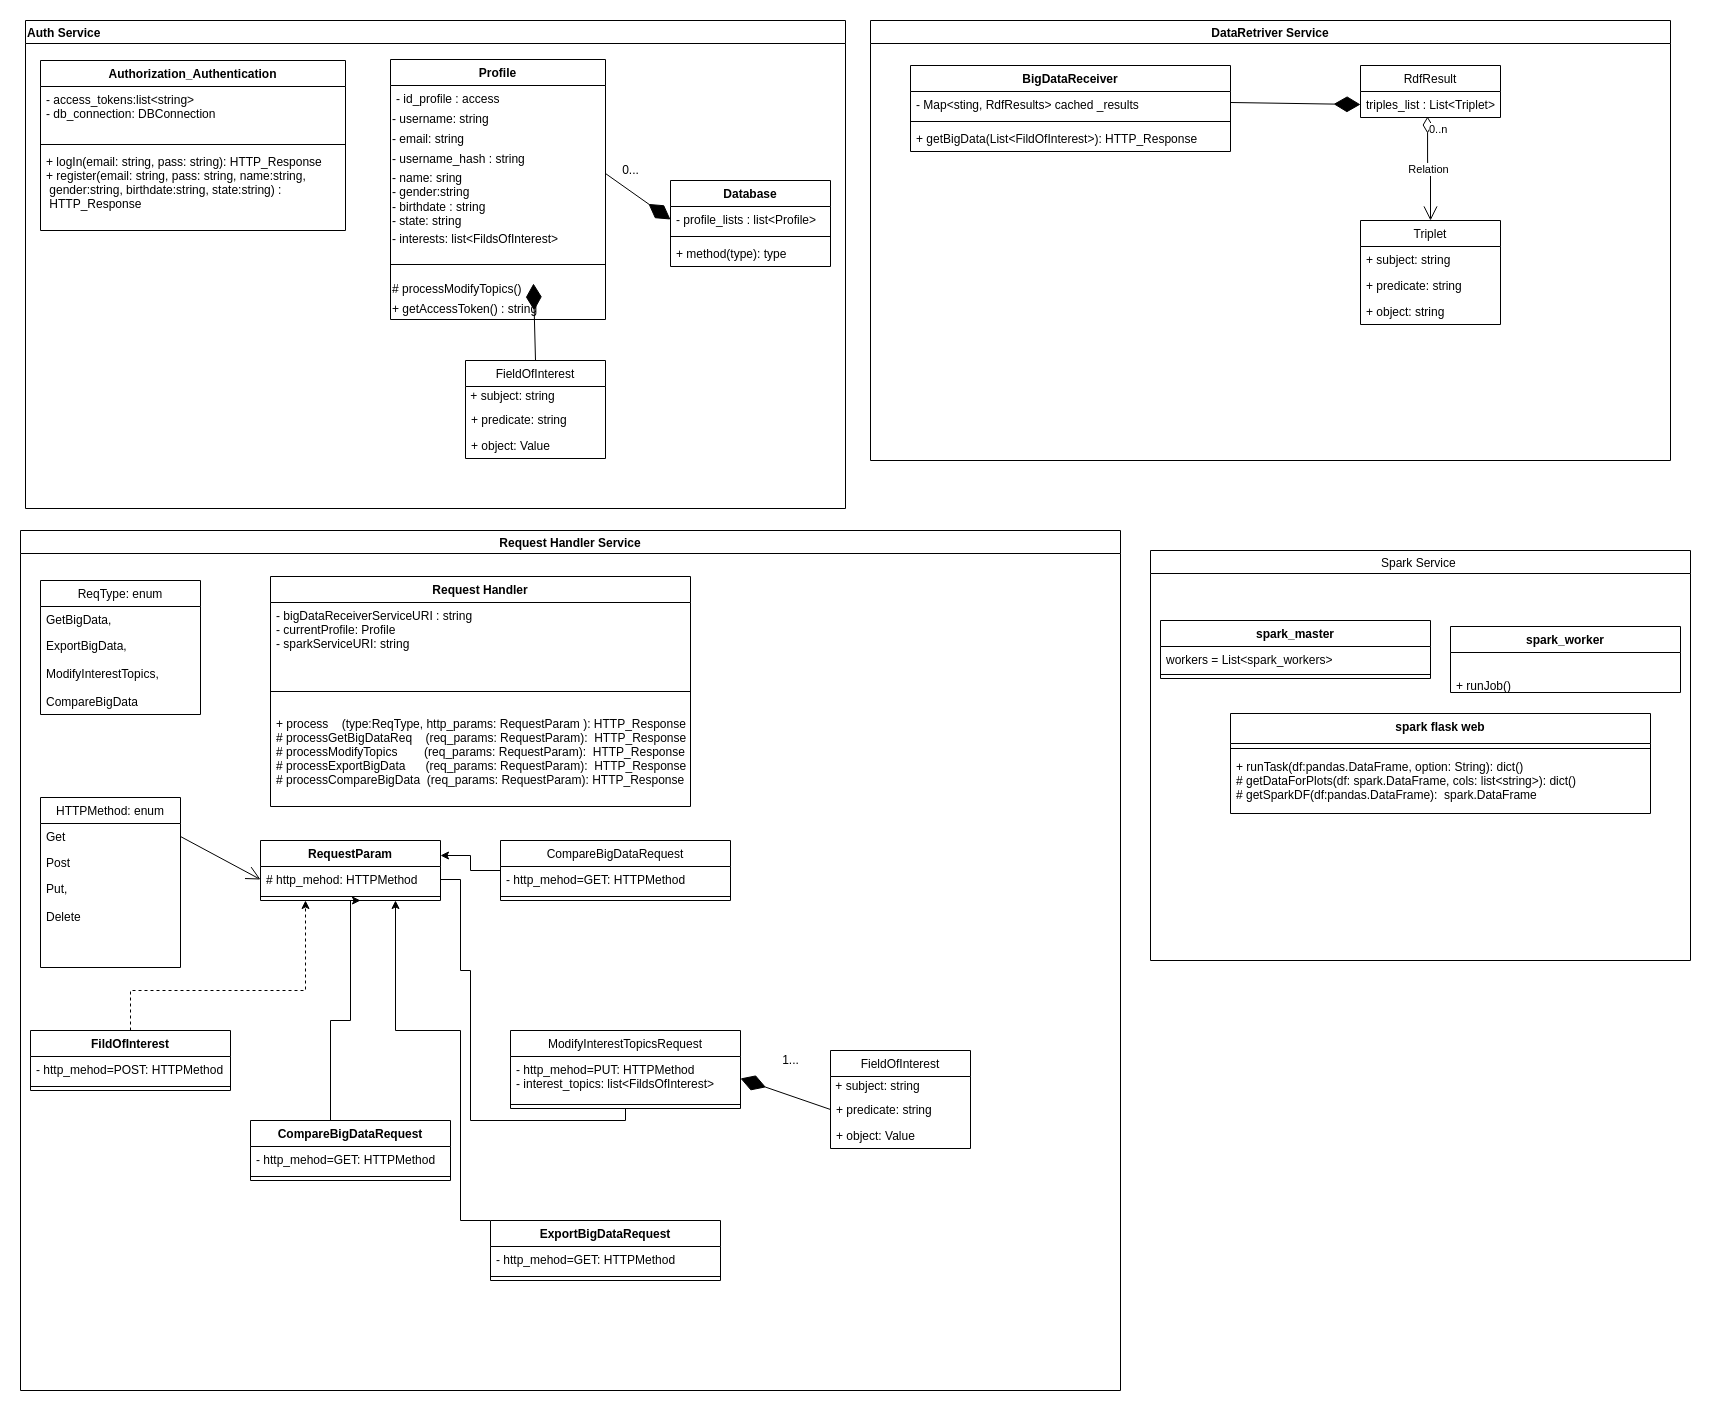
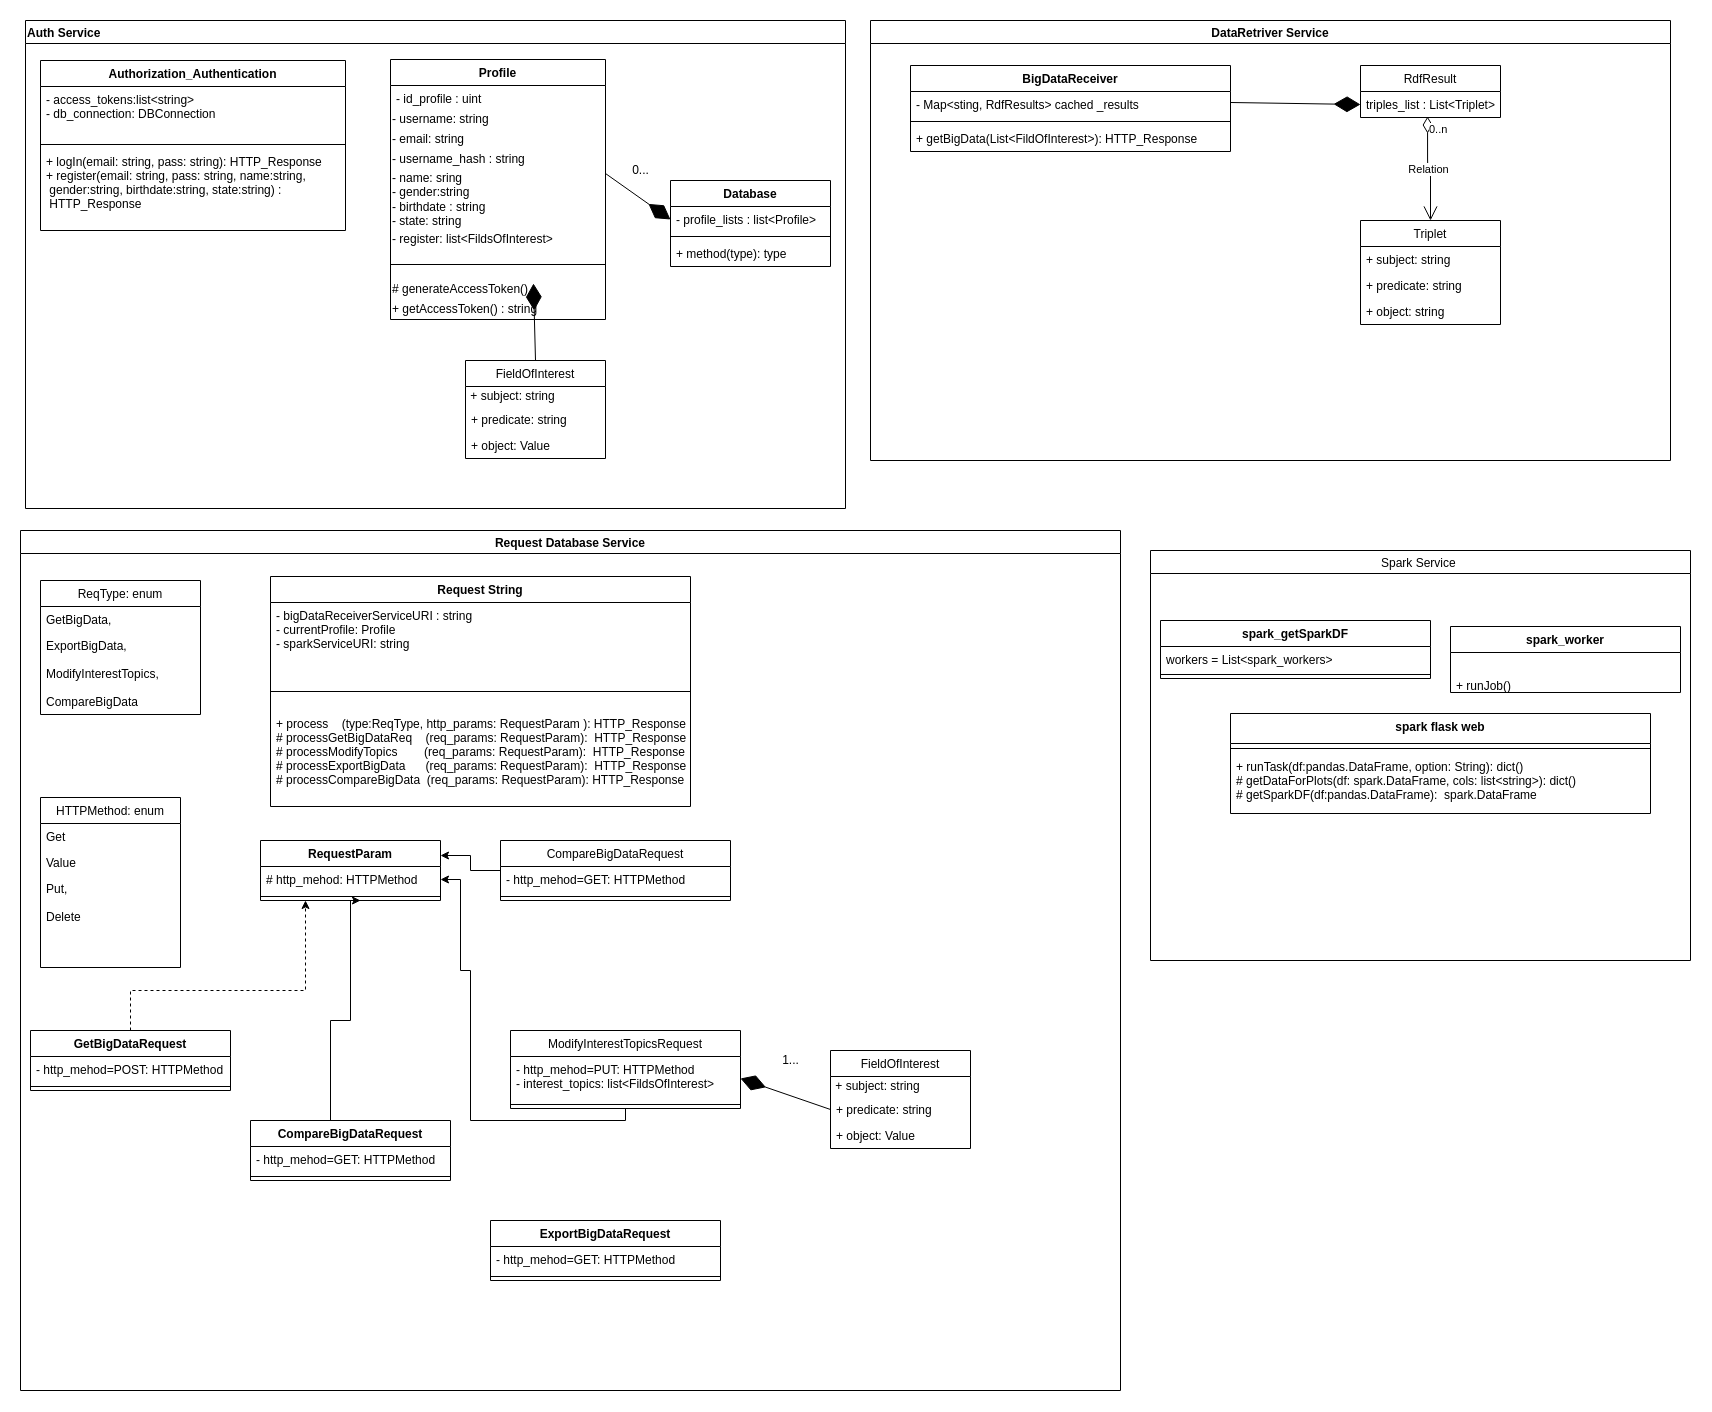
node "- id_profile : access": label "- id_profile : access" -> "- id_profile : uint"
node "0...": moved (631, 171) -> (641, 171)
node "- interests: list<FildsOfInterest>": label "- interests: list<FildsOfInterest>" -> "- register: list<FildsOfInterest>"
node "# processModifyTopics()": label "# processModifyTopics()" -> "# generateAccessToken()"
node "Request Handler Service": label "Request Handler Service" -> "Request Database Service"
node "Request Handler": label "Request Handler" -> "Request String"
node "spark_master": label "spark_master" -> "spark_getSparkDF"
edge "Get" -> "# http_mehod: HTTPMethod": removed
node "Post": label "Post" -> "Value"
edge "# http_mehod: HTTPMethod" -- "ModifyInterestTopicsRequest": arrowhead none -> classic
node "FildOfInterest": label "FildOfInterest" -> "GetBigDataRequest"
edge "ExportBigDataRequest" -> "RequestParam": removed
